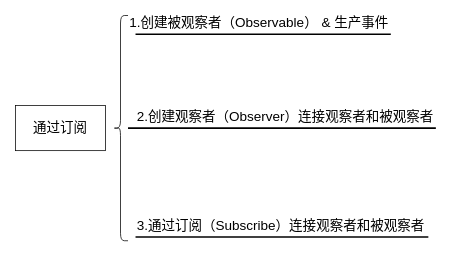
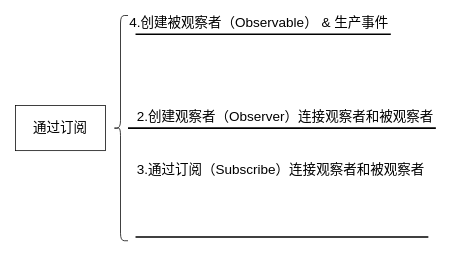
node "1.创建被观察者（Observable） & 生产事件": label "1.创建被观察者（Observable） & 生产事件" -> "4.创建被观察者（Observable） & 生产事件"
node "3.通过订阅（Subscribe）连接观察者和被观察者": moved (285, 225) -> (285, 169)
